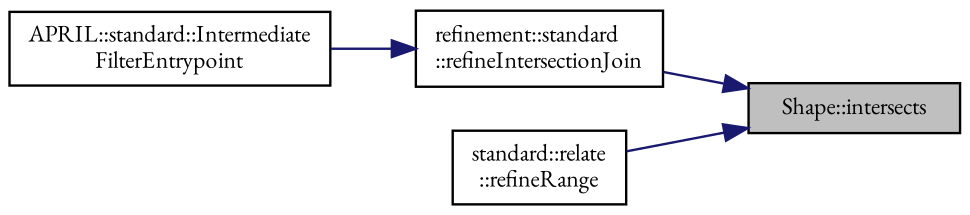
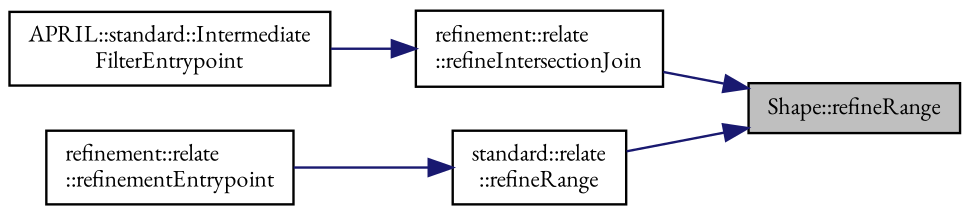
node "refinement::standard ::refineIntersectionJoin": label "refinement::standard ::refineIntersectionJoin" -> "refinement::relate ::refineIntersectionJoin"
node "Shape::intersects": label "Shape::intersects" -> "Shape::refineRange"
node "refinement::relate ::refinementEntrypoint": added
